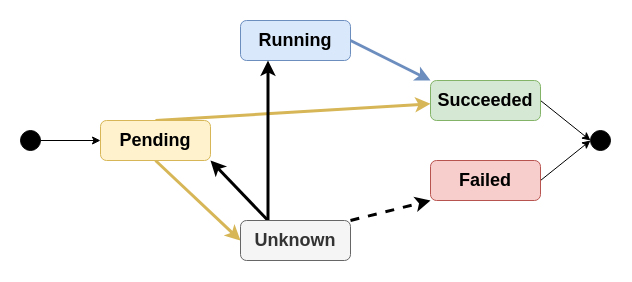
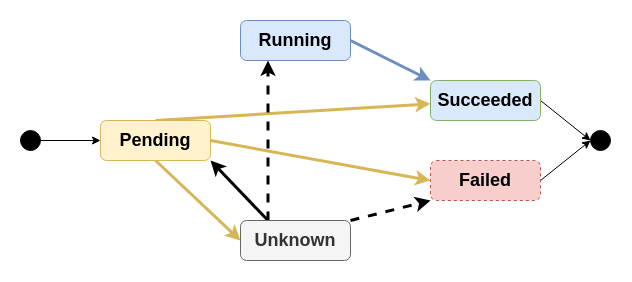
node "Succeeded": fillcolor #d5e8d4 -> #dae8fc
edge "Unknown" -> "Running": style solid -> dashed
edge "Pending" -> "Failed": added
node "Failed": style solid -> dashed
